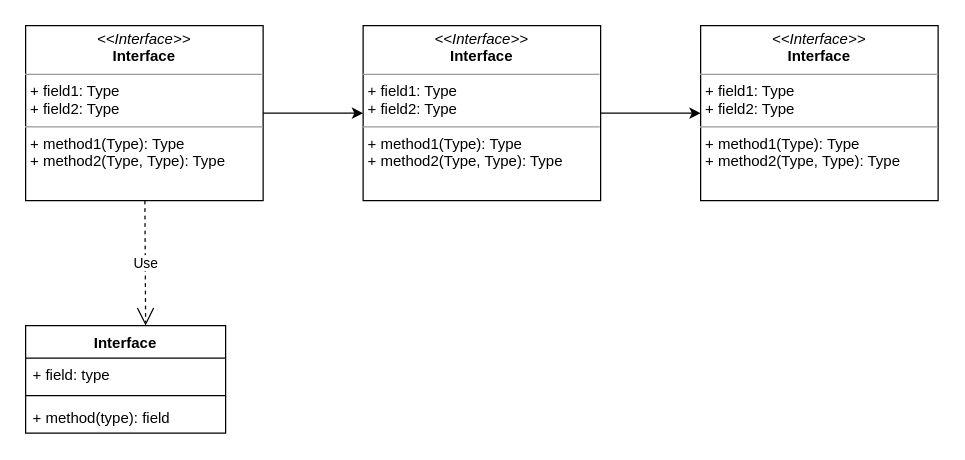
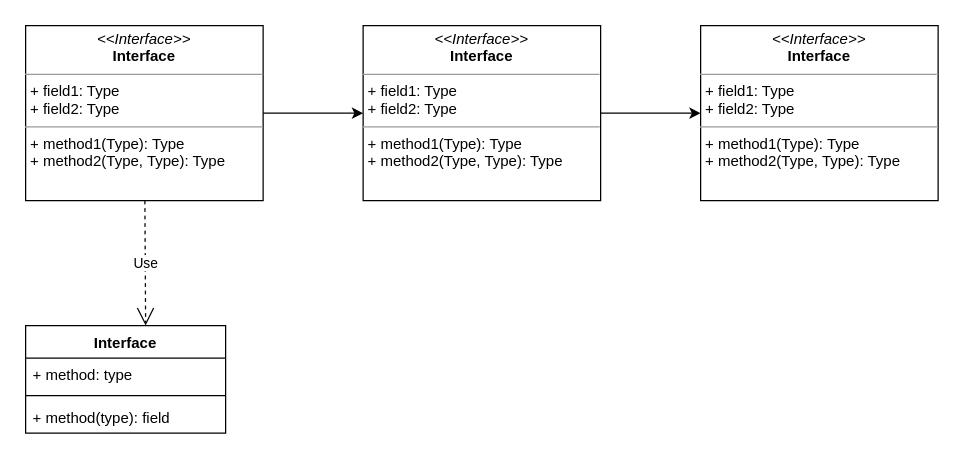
node "+ field: type": label "+ field: type" -> "+ method: type"
